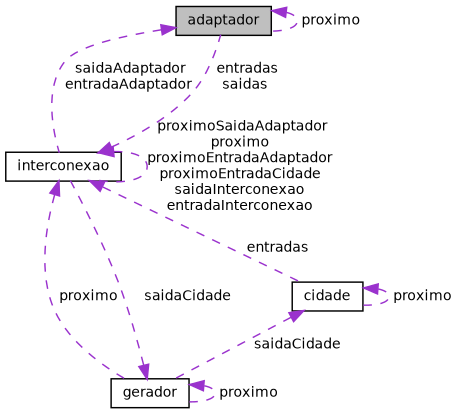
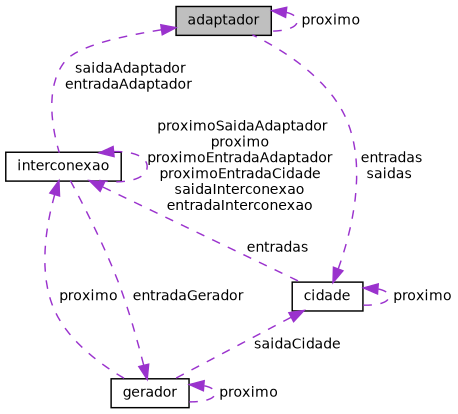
edge "adaptador" -> "interconexao": now "adaptador" -> "cidade"
edge "interconexao" -> "gerador": label " saidaCidade" -> " entradaGerador"
